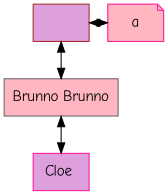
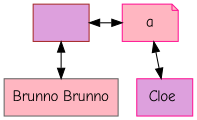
edge "Brunno Brunno" -- "Cloe": now "a" -- "Cloe"
